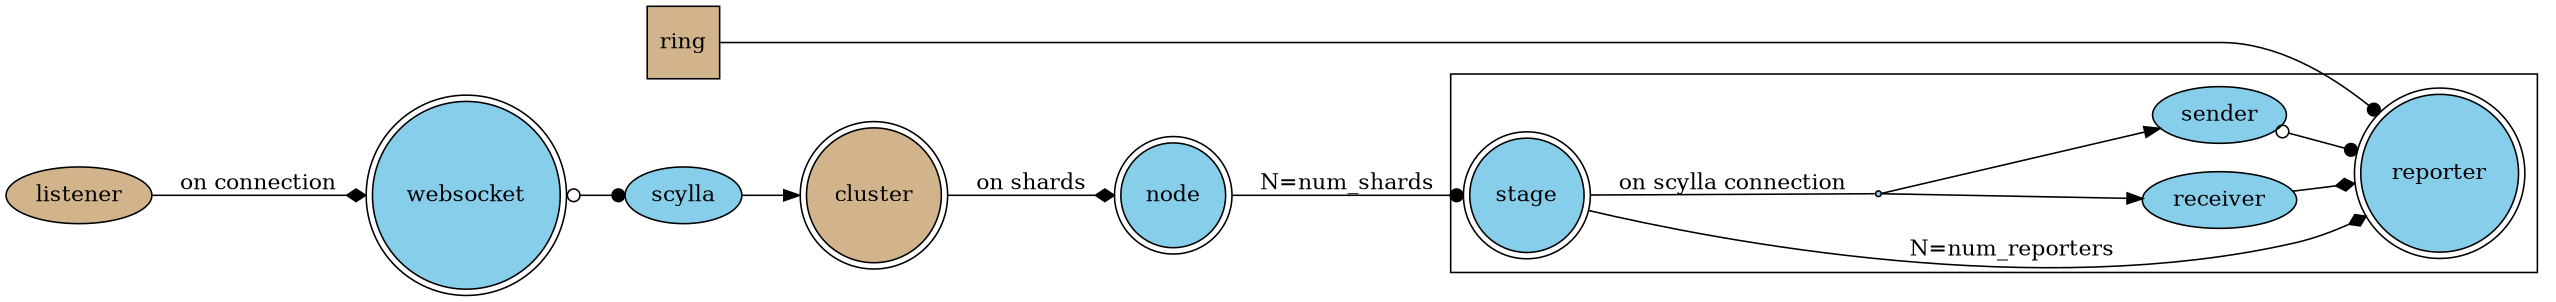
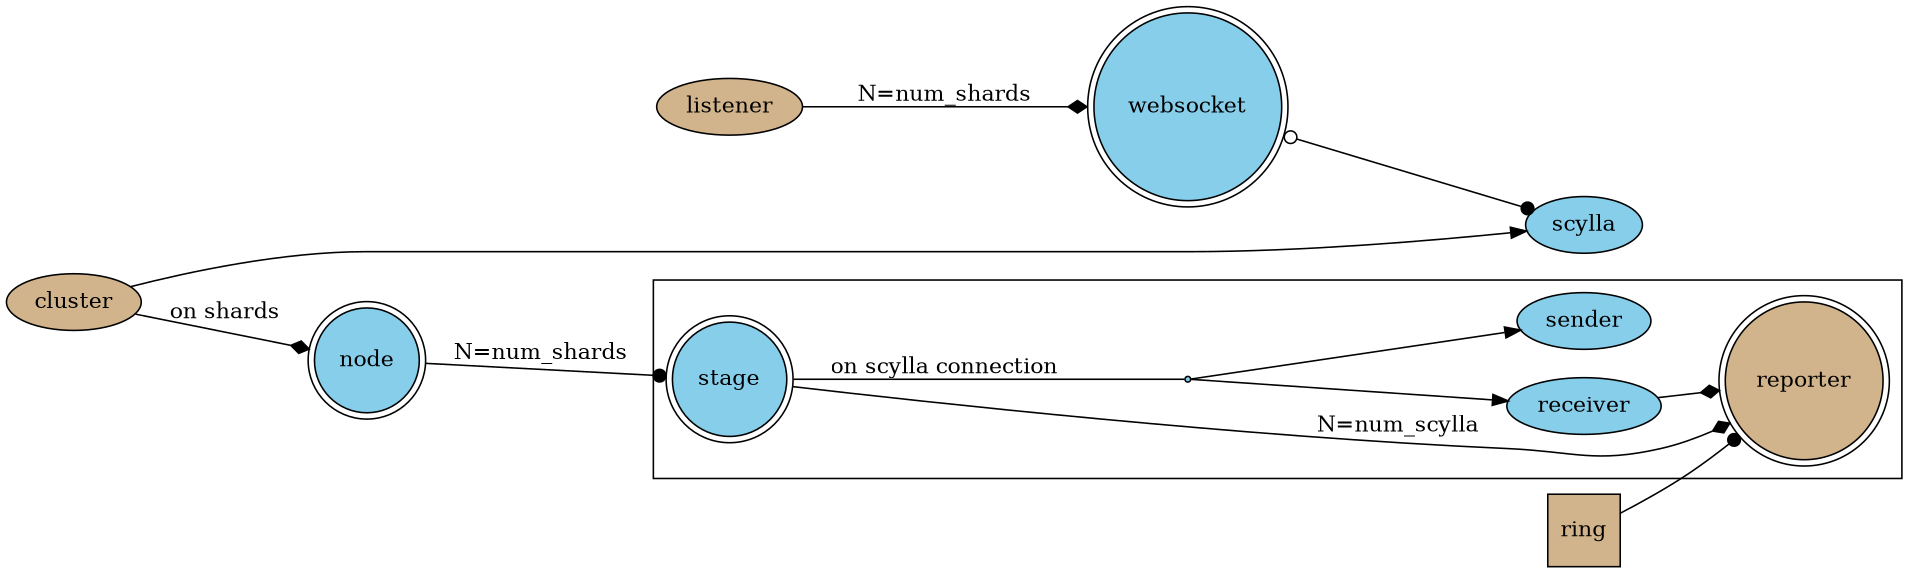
edge "sender" -- "reporter": removed
node "reporter": fillcolor skyblue -> tan
edge "listener" -> "websocket": label "on connection" -> "N=num_shards"
edge "scylla" -> "cluster": reversed
node "cluster": shape doublecircle -> ellipse
edge "stage" -> "reporter": label "N=num_reporters" -> "N=num_scylla"
